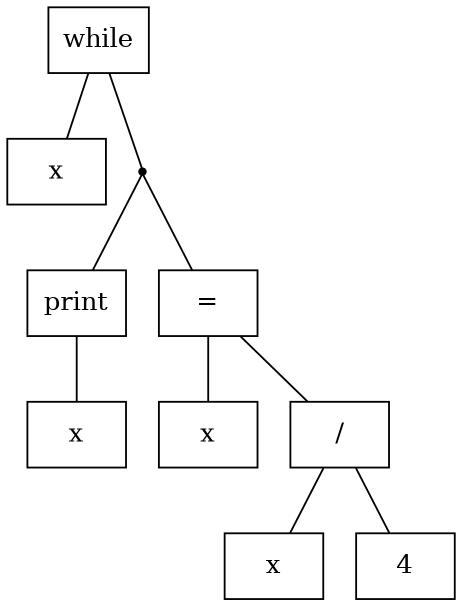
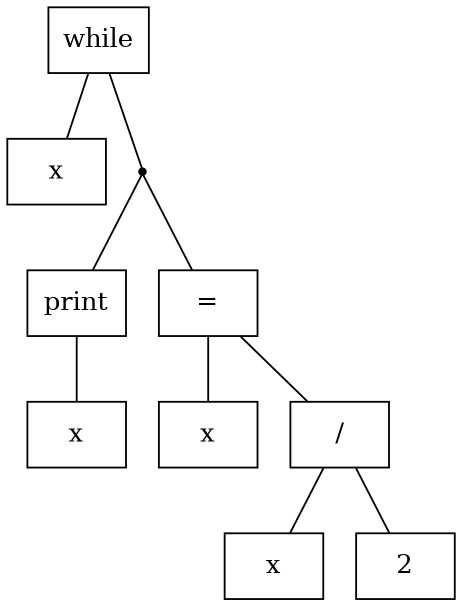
node "4": label "4" -> "2"
